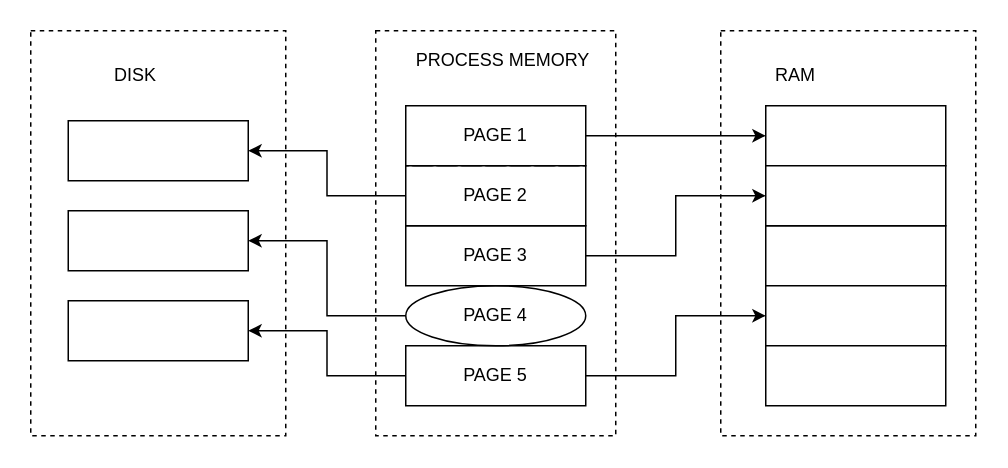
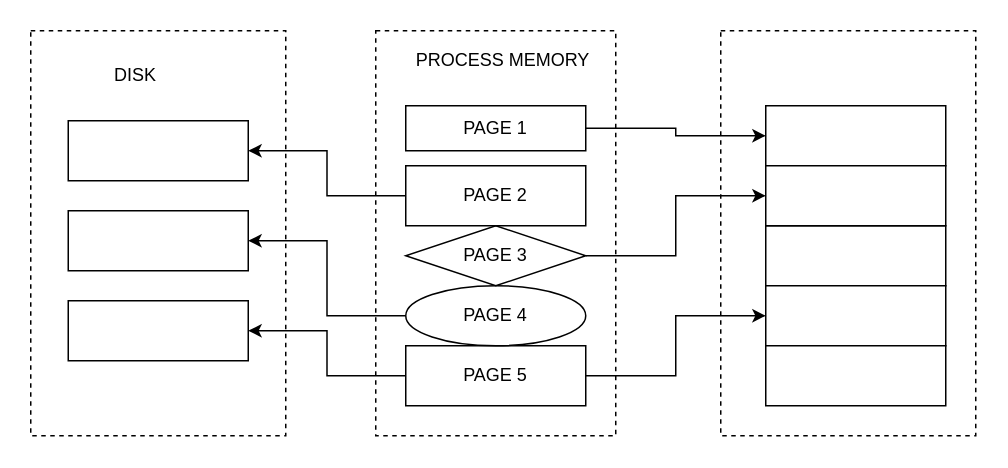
node "RAM": removed
node "PAGE 1": size 180x60 -> 180x45
node "PAGE 3": shape rectangle -> diamond
